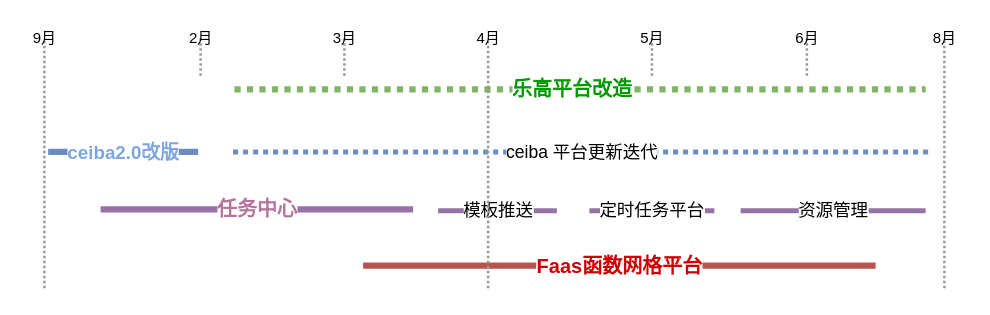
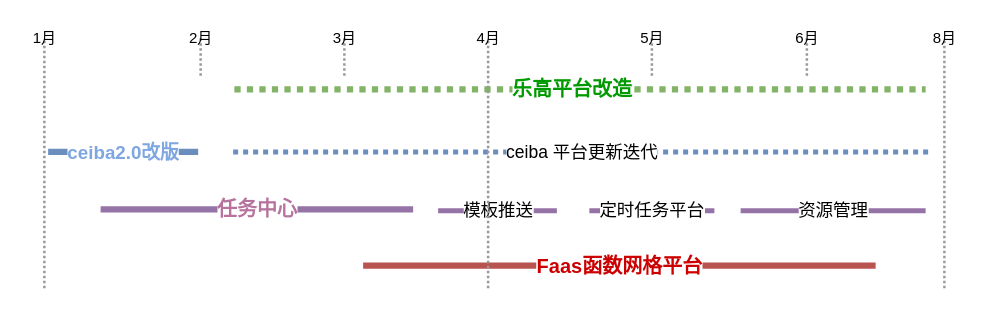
node "9月": label "9月" -> "1月"
